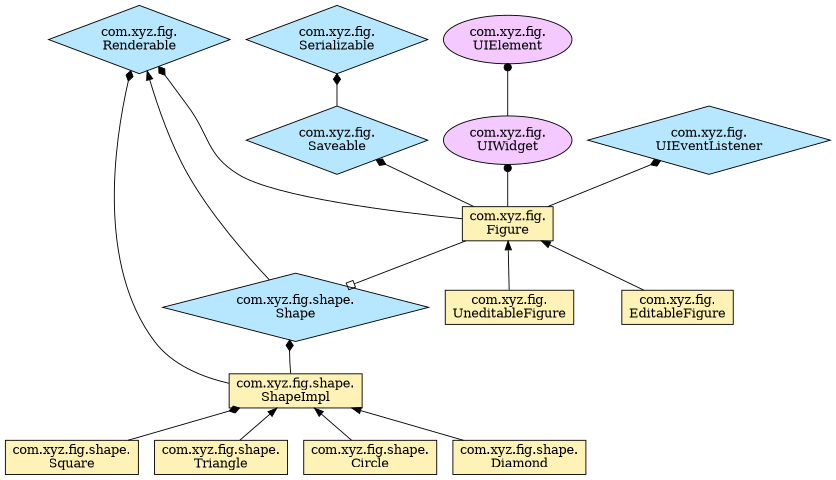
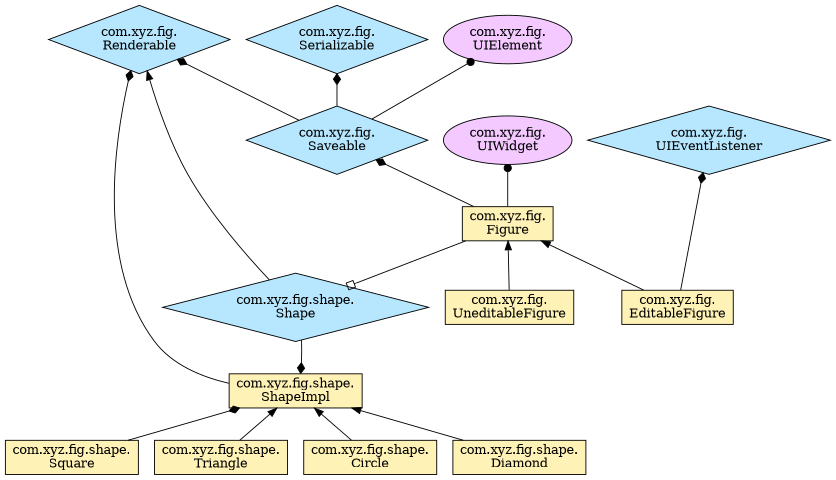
edge "com.xyz.fig. UIWidget" -> "com.xyz.fig. UIElement": now "com.xyz.fig. Saveable" -> "com.xyz.fig. UIElement"
edge "com.xyz.fig. Figure" -> "com.xyz.fig. UIEventListener": now "com.xyz.fig. EditableFigure" -> "com.xyz.fig. UIEventListener"
edge "com.xyz.fig. Figure" -> "com.xyz.fig. Renderable": now "com.xyz.fig. Saveable" -> "com.xyz.fig. Renderable"
edge "com.xyz.fig.shape. ShapeImpl" -> "com.xyz.fig.shape. Shape": reversed
